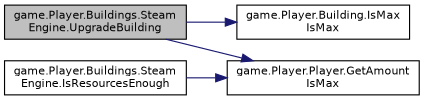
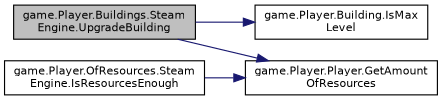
node "game.Player.Building.IsMax IsMax": label "game.Player.Building.IsMax IsMax" -> "game.Player.Building.IsMax Level"
node "game.Player.Buildings.Steam Engine.IsResourcesEnough": label "game.Player.Buildings.Steam Engine.IsResourcesEnough" -> "game.Player.OfResources.Steam Engine.IsResourcesEnough"
node "game.Player.Player.GetAmount IsMax": label "game.Player.Player.GetAmount IsMax" -> "game.Player.Player.GetAmount OfResources"
